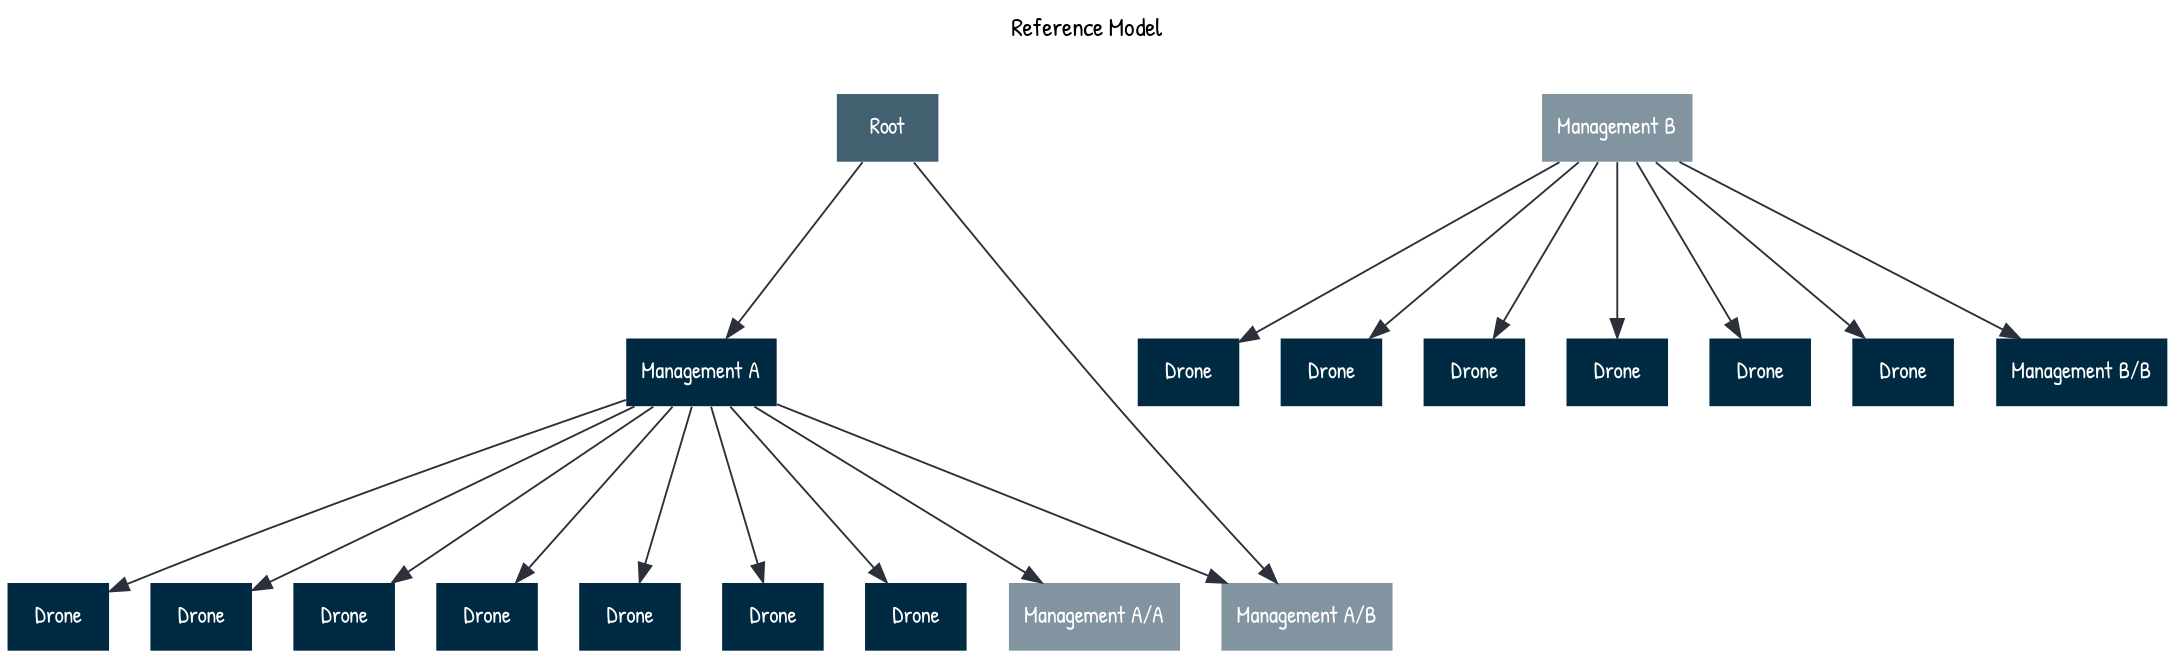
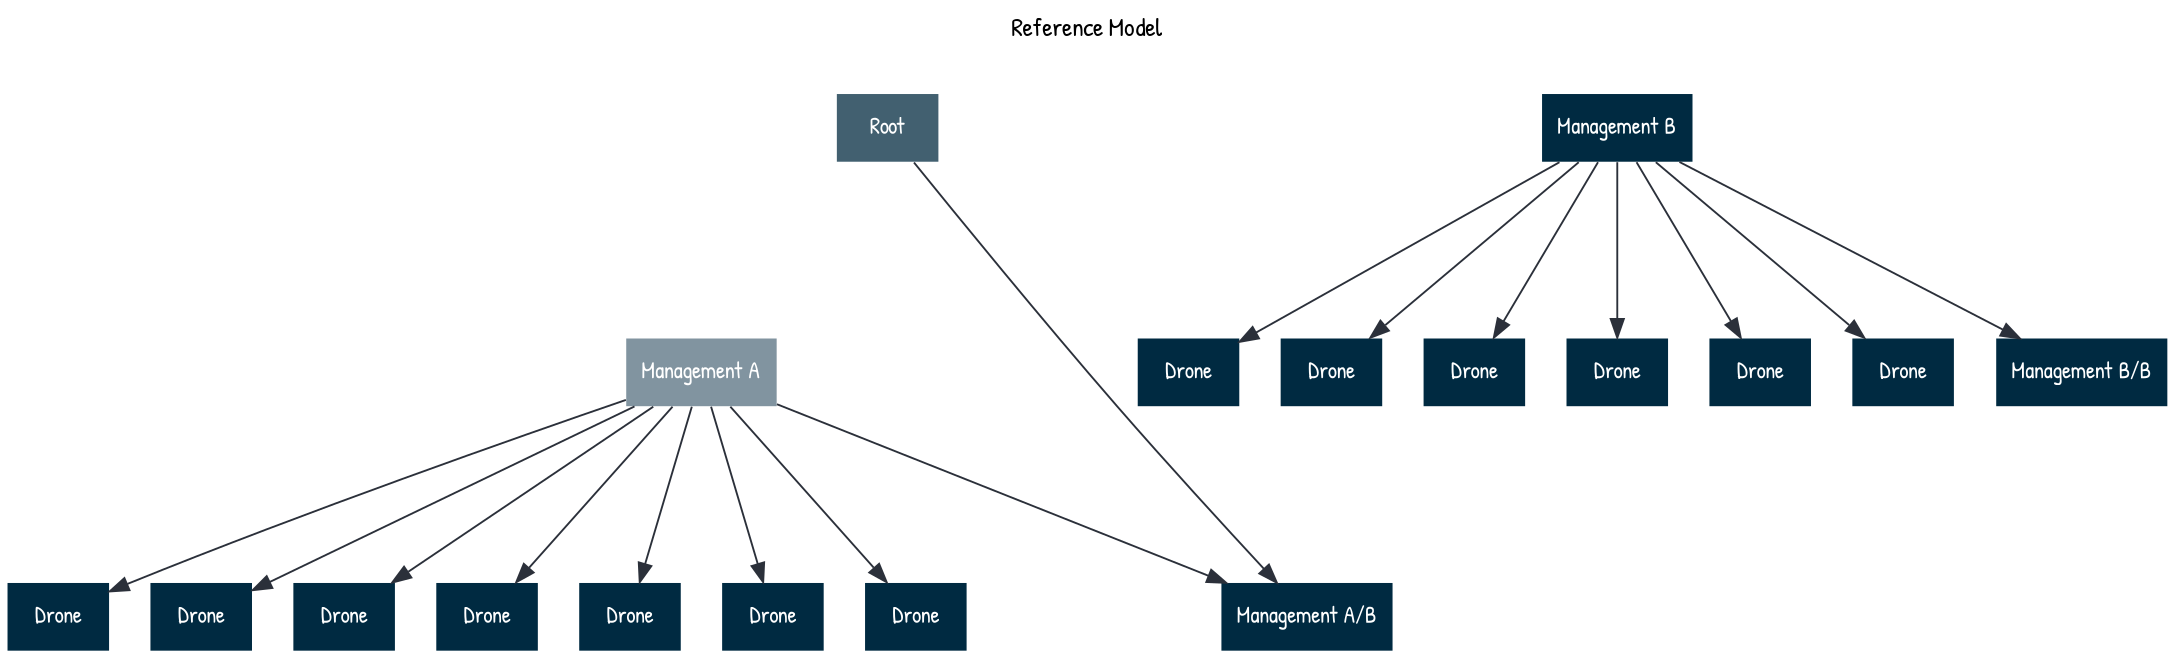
node "Management B": fillcolor #8194a0 -> #002a41
edge "Root" -> "Management A": removed
node "Management A": fillcolor #002a41 -> #8194a0
node "Management A/A": removed
node "Management A/B": fillcolor #8194a0 -> #002a41
